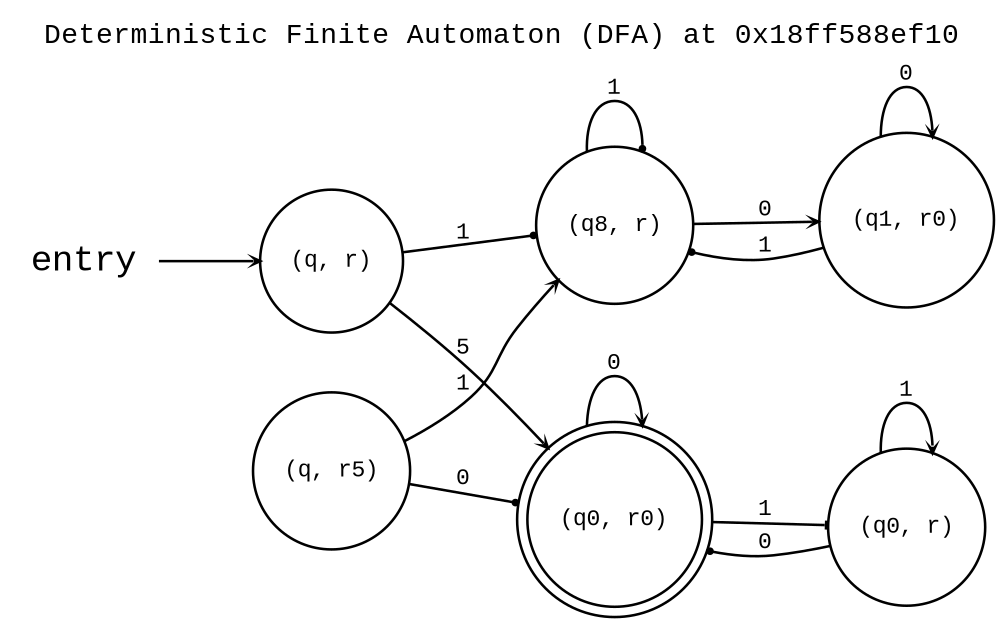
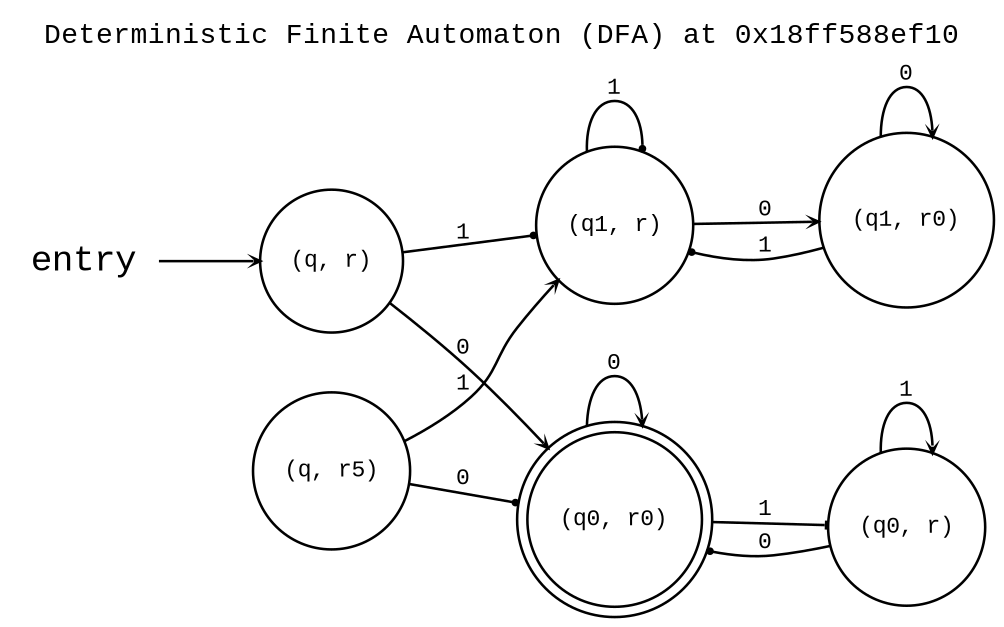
node "(q8, r)": label "(q8, r)" -> "(q1, r)"
edge "(q, r)" -> "(q0, r0)": label "5" -> "0"
